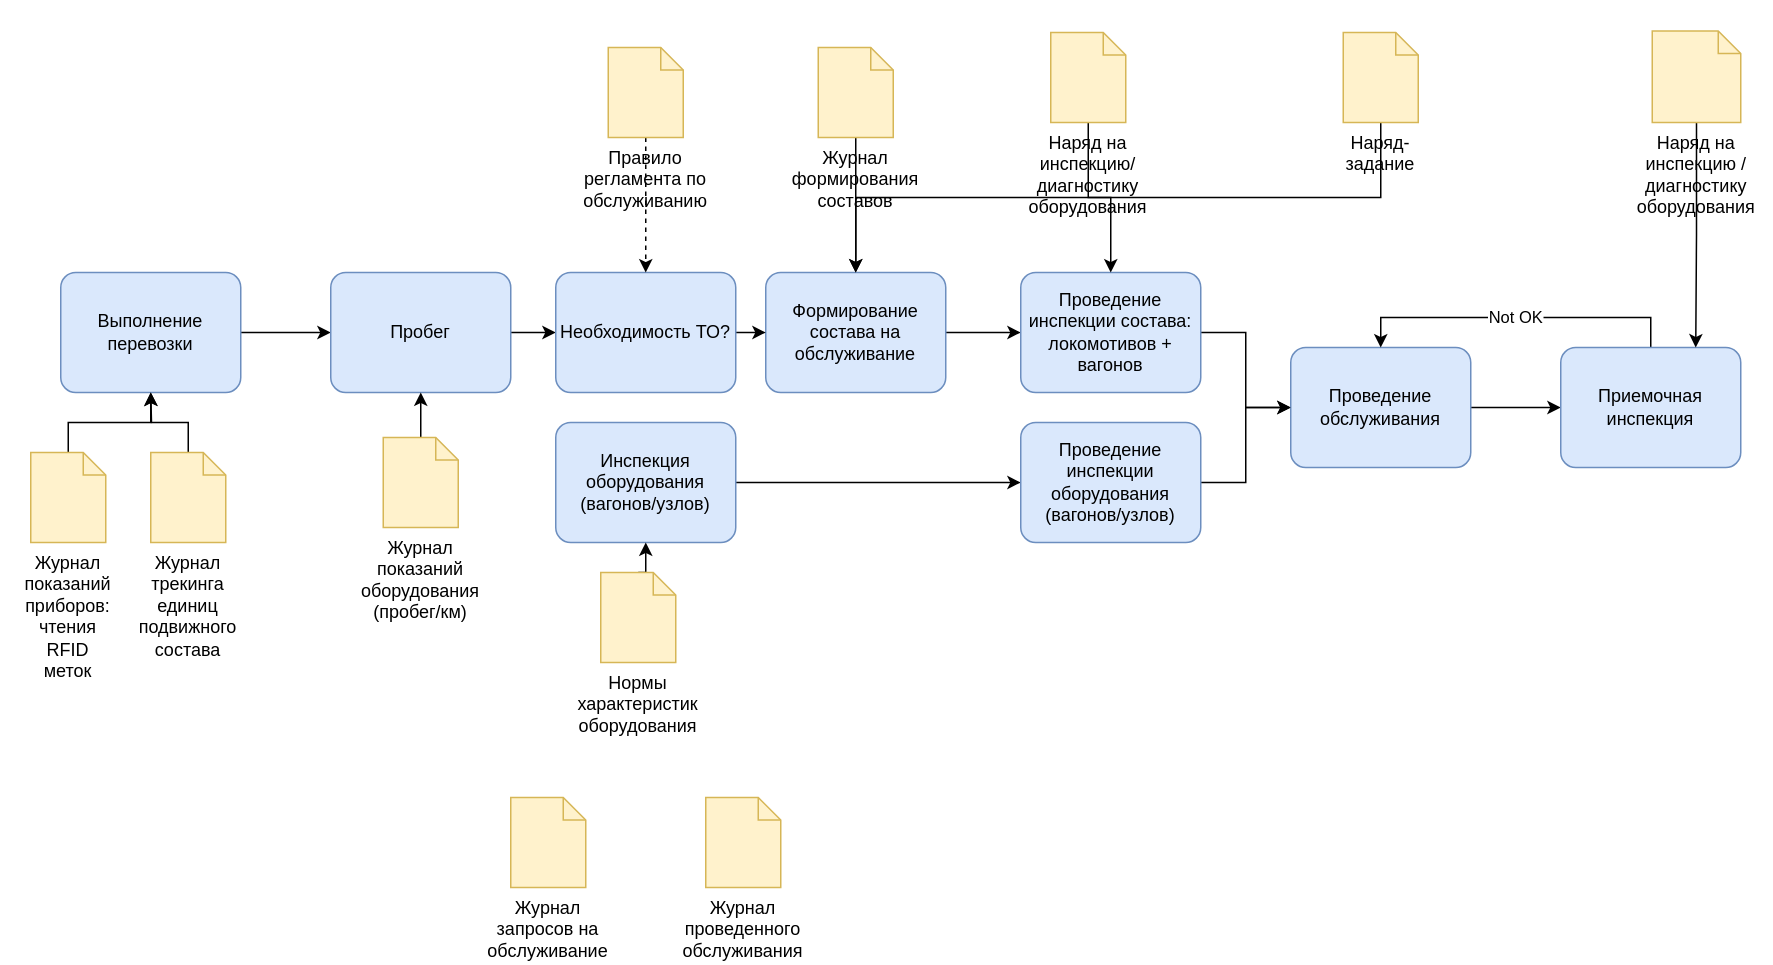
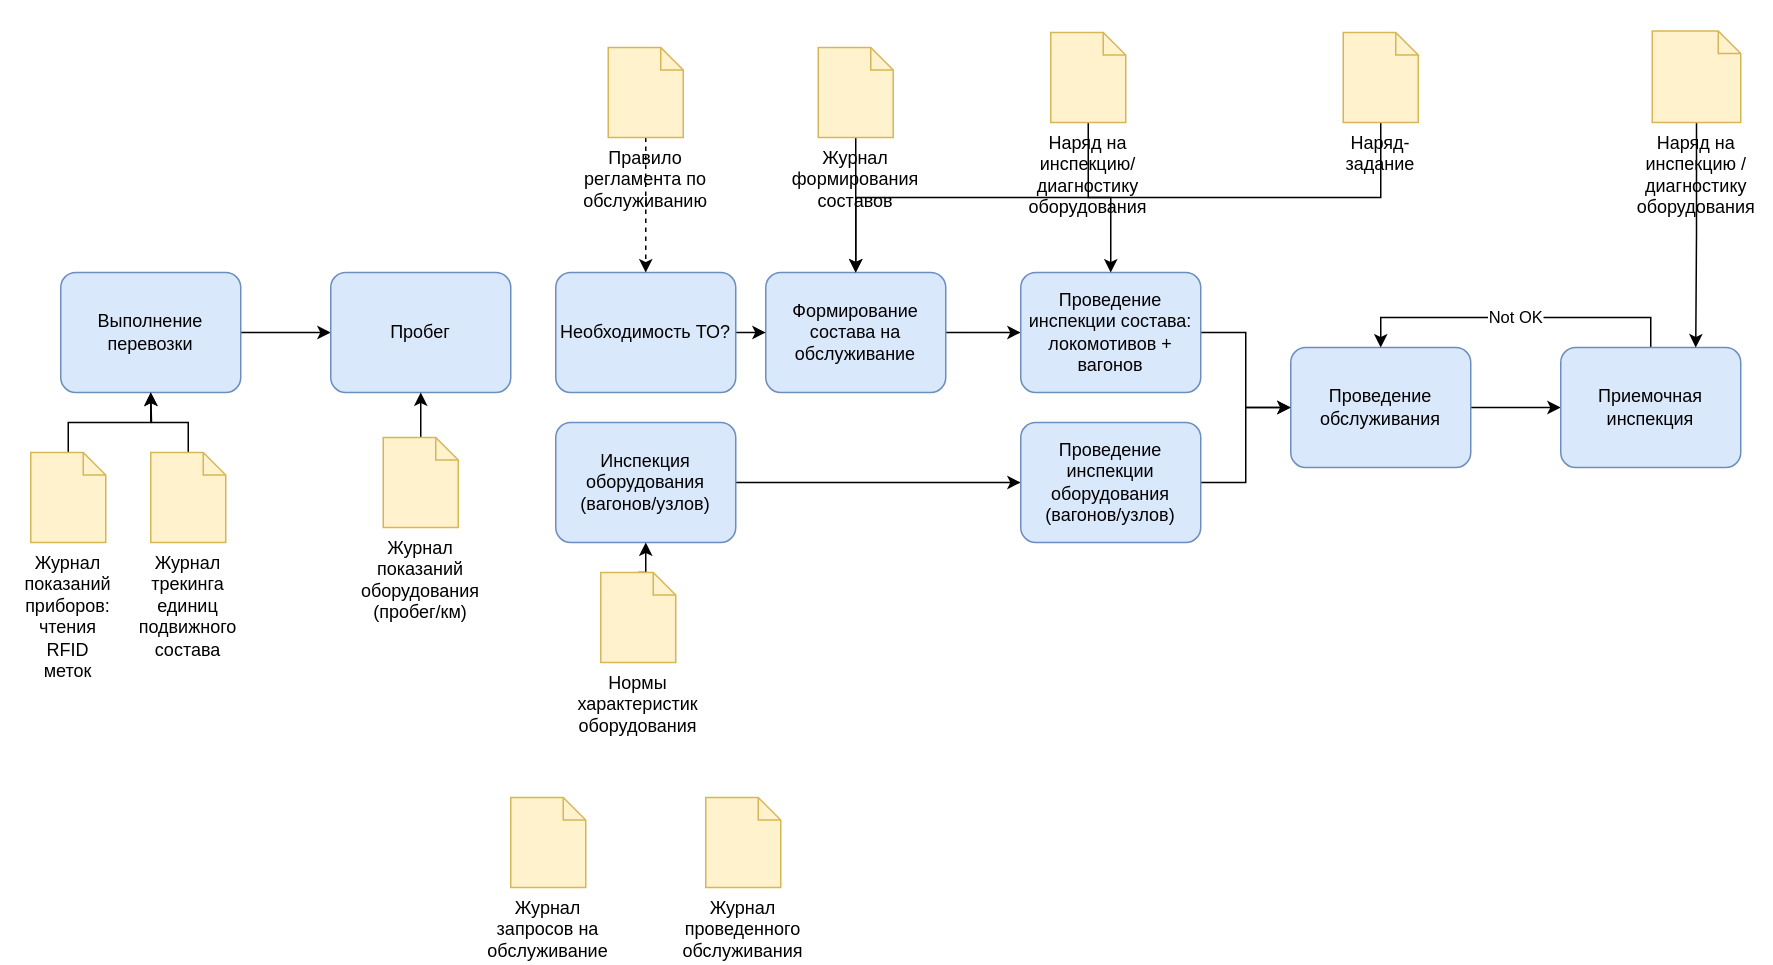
edge "Пробег" -> "Необходимость ТО?": removed
